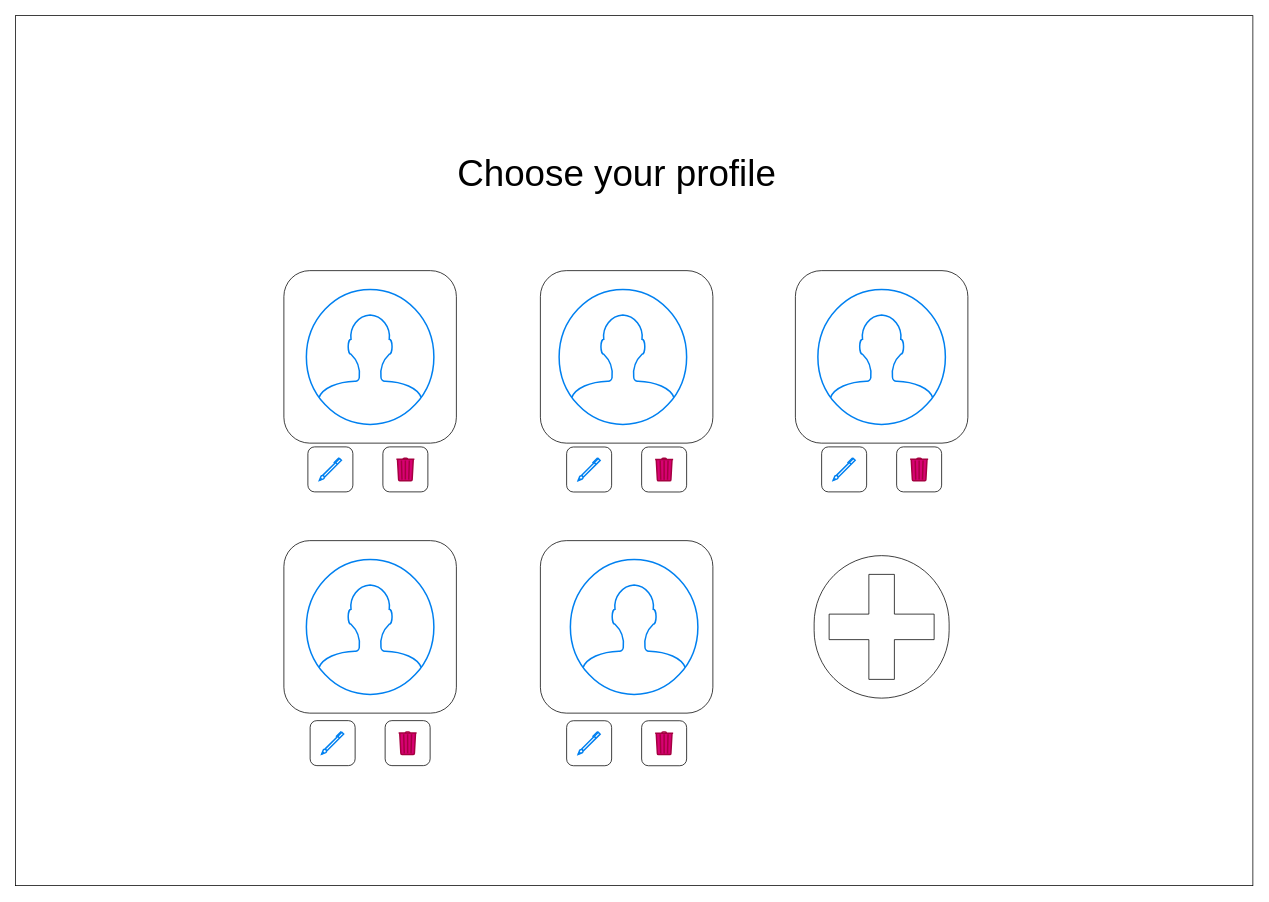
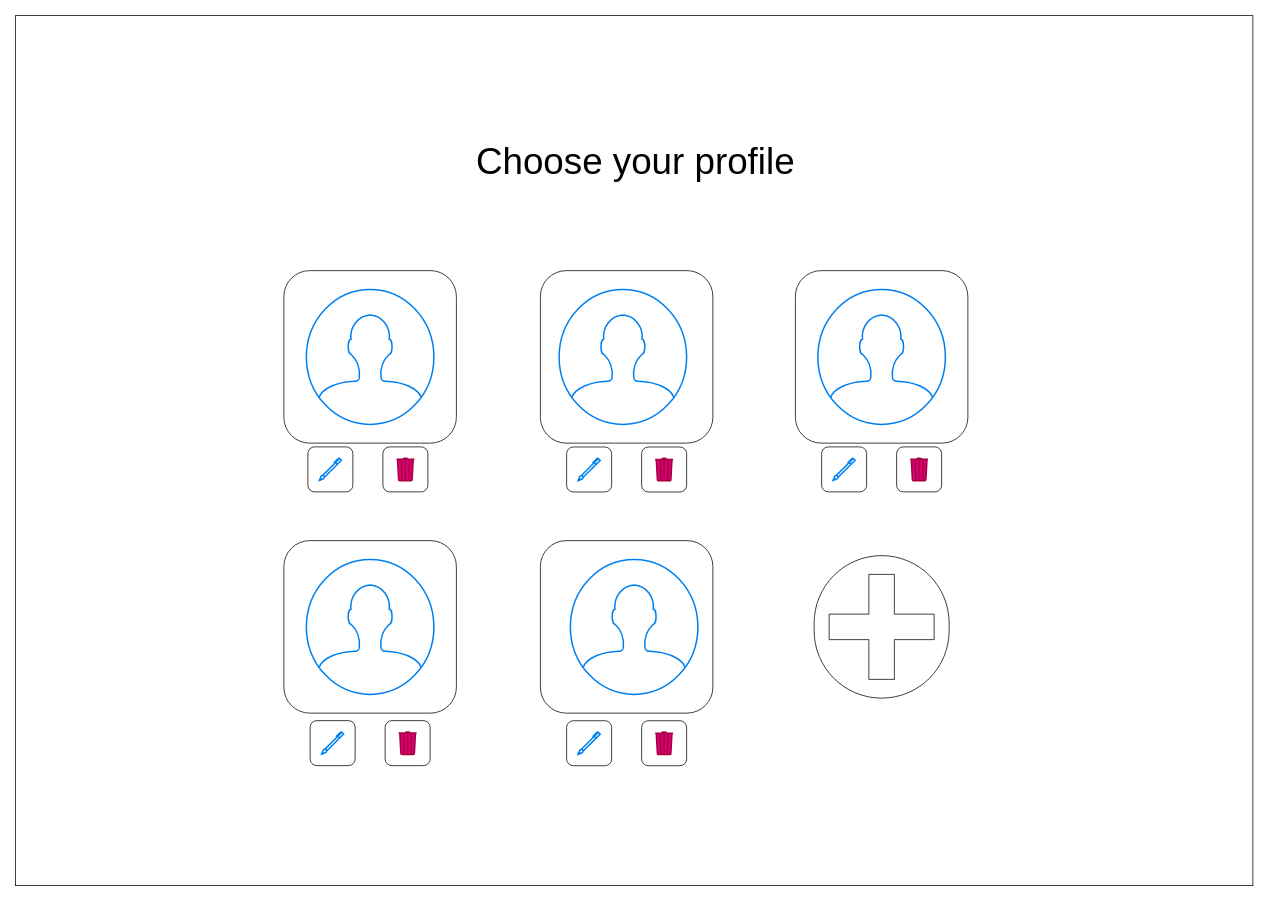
node "Choose your profile": moved (617, 173) -> (636, 162)
